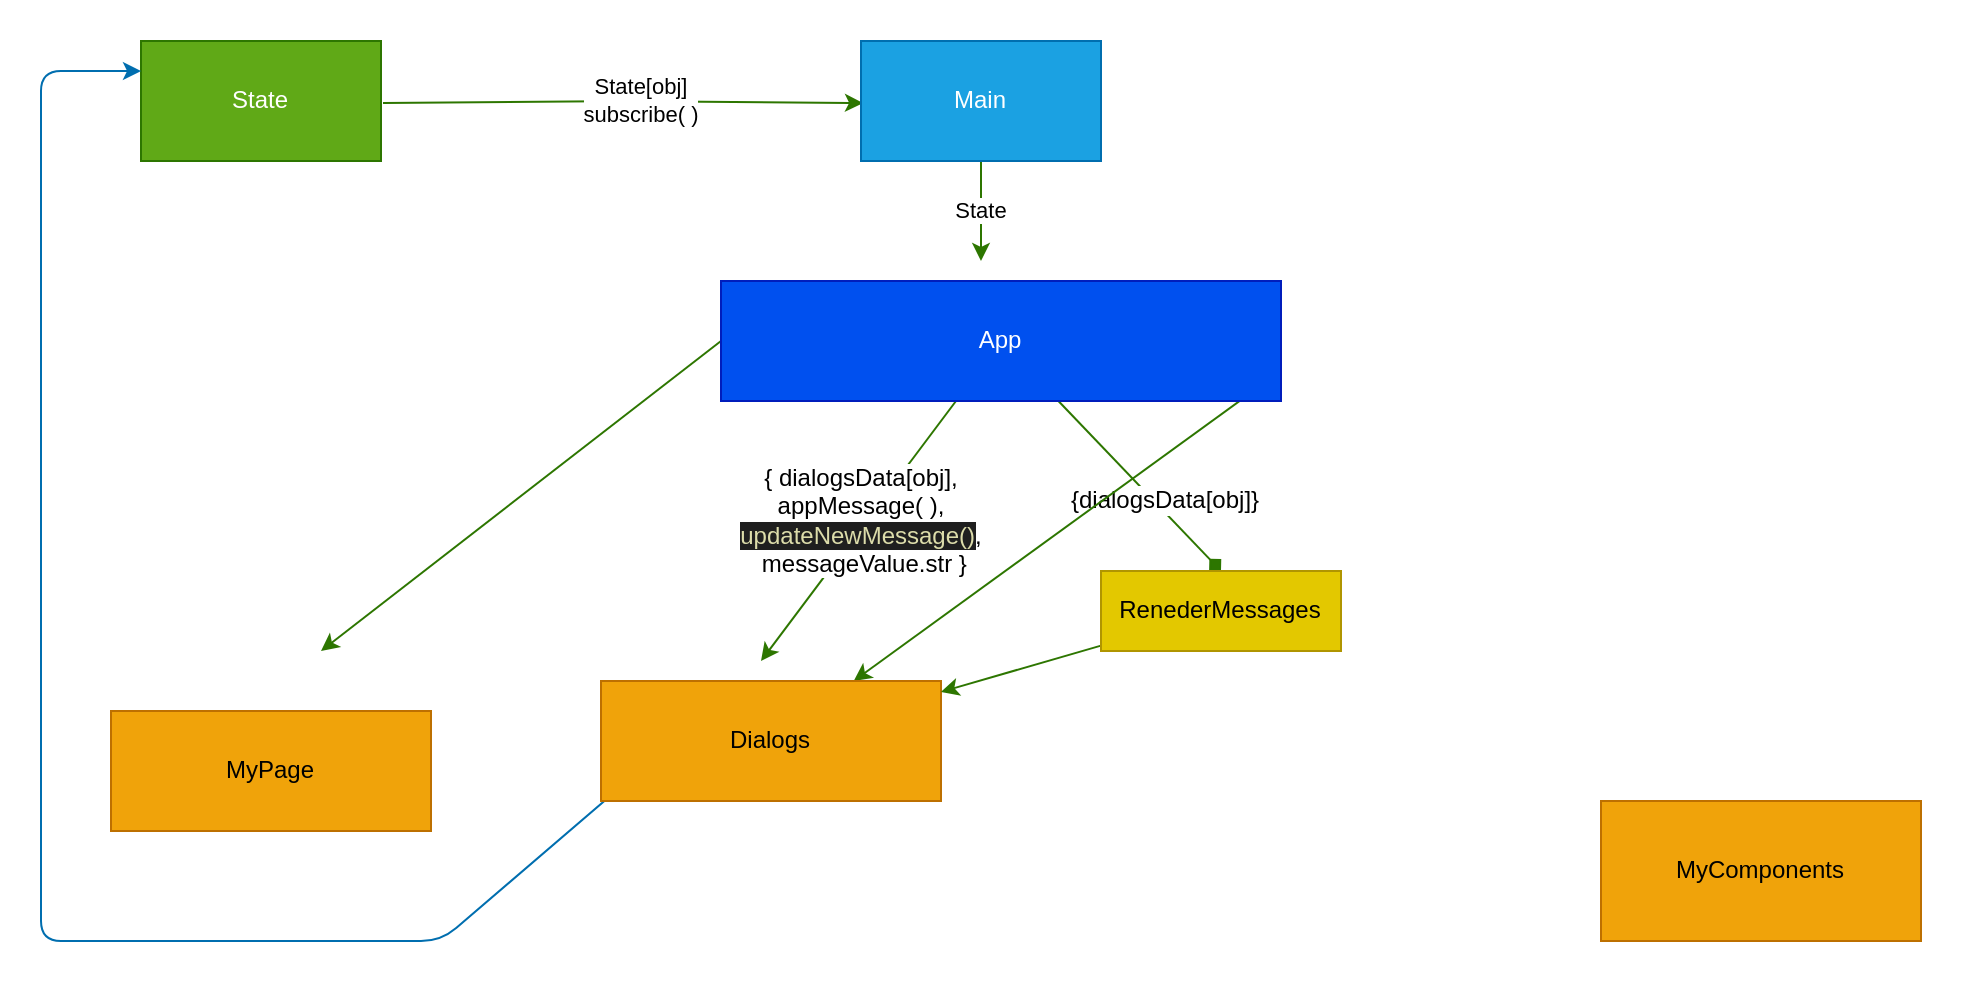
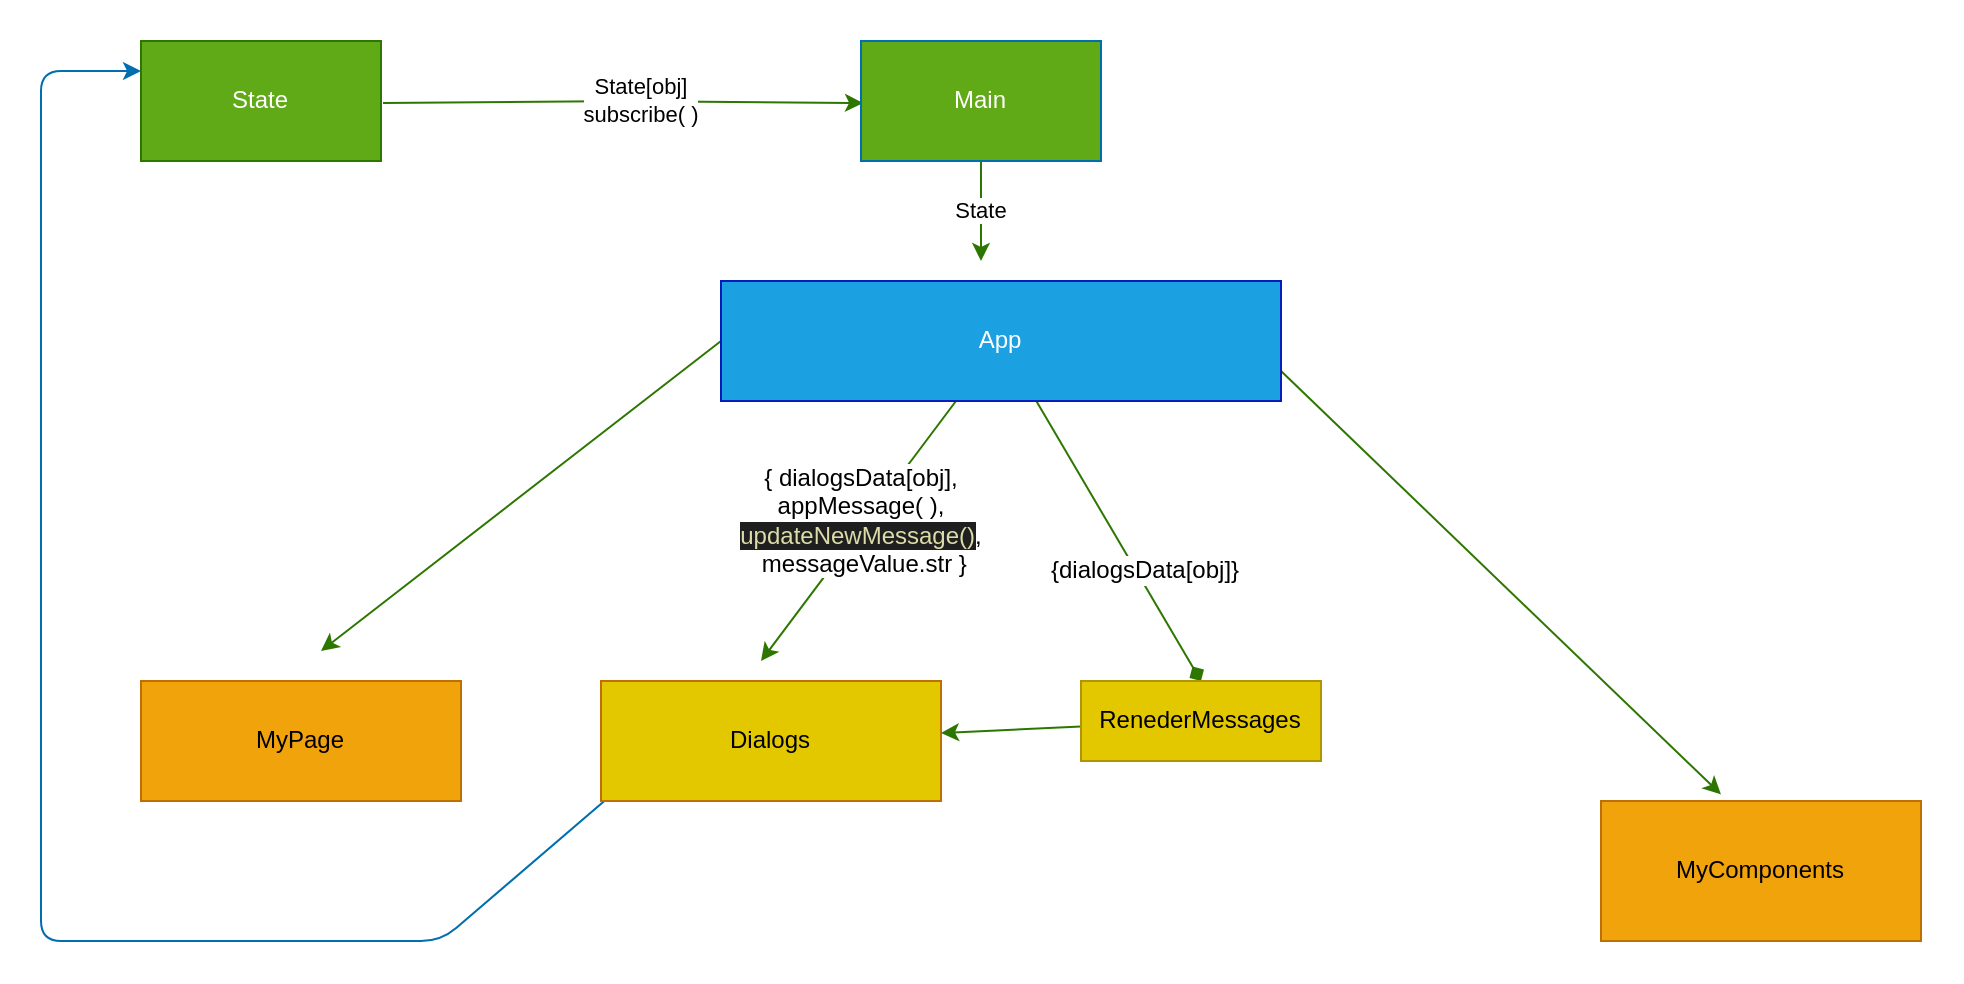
node "Main": fillcolor #1ba1e2 -> #60a917
node "App": fillcolor #0050ef -> #1ba1e2
edge "App" -> "Dialogs": now "App" -> "MyComponents"
node "RenederMessages": moved (1221, 611) -> (1201, 721)
node "Dialogs": fillcolor #f0a30a -> #e3c800
node "MyPage": moved (271, 771) -> (301, 741)
